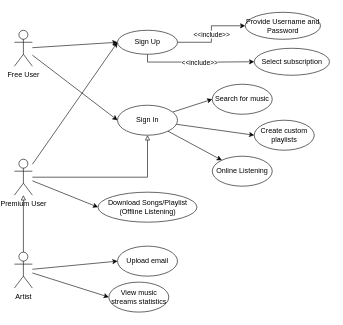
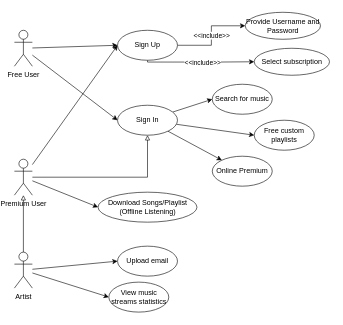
node "Sign Up": size 60x24 -> 60x30
node "Create custom playlists": label "Create custom playlists" -> "Free custom playlists"
node "Online Listening": label "Online Listening" -> "Online Premium"
